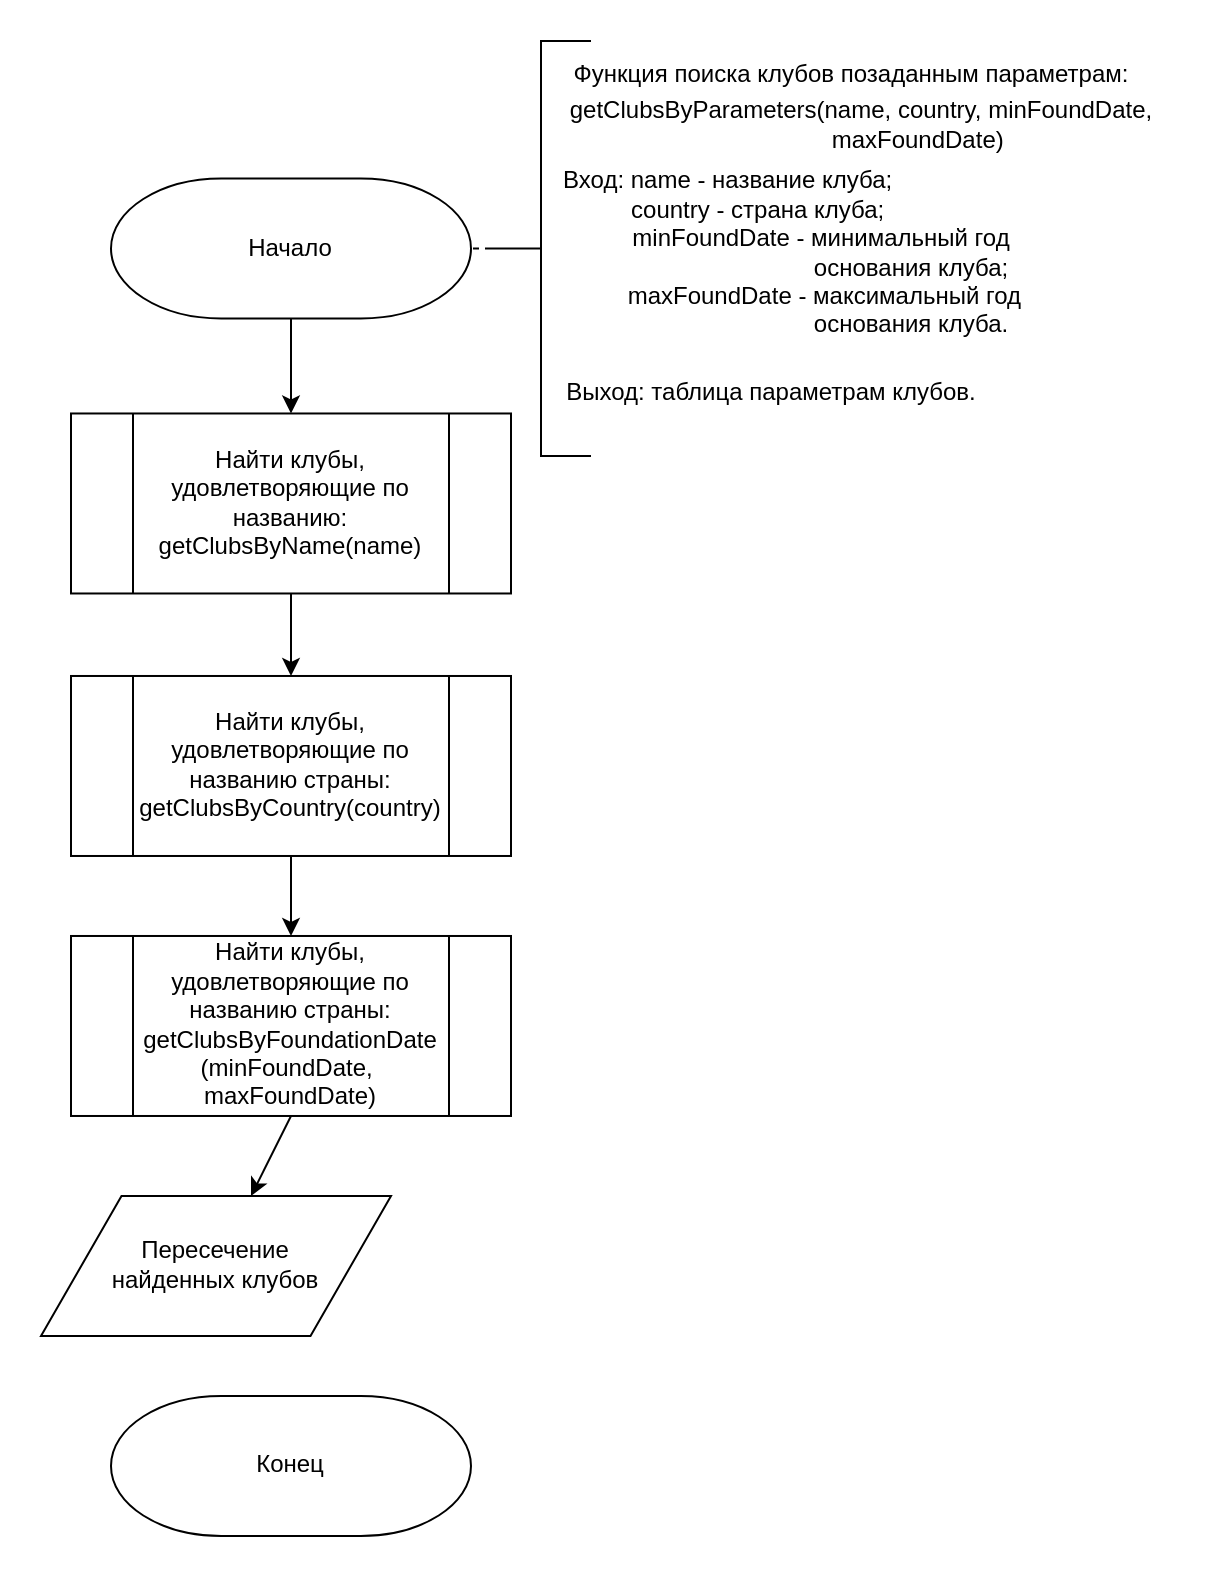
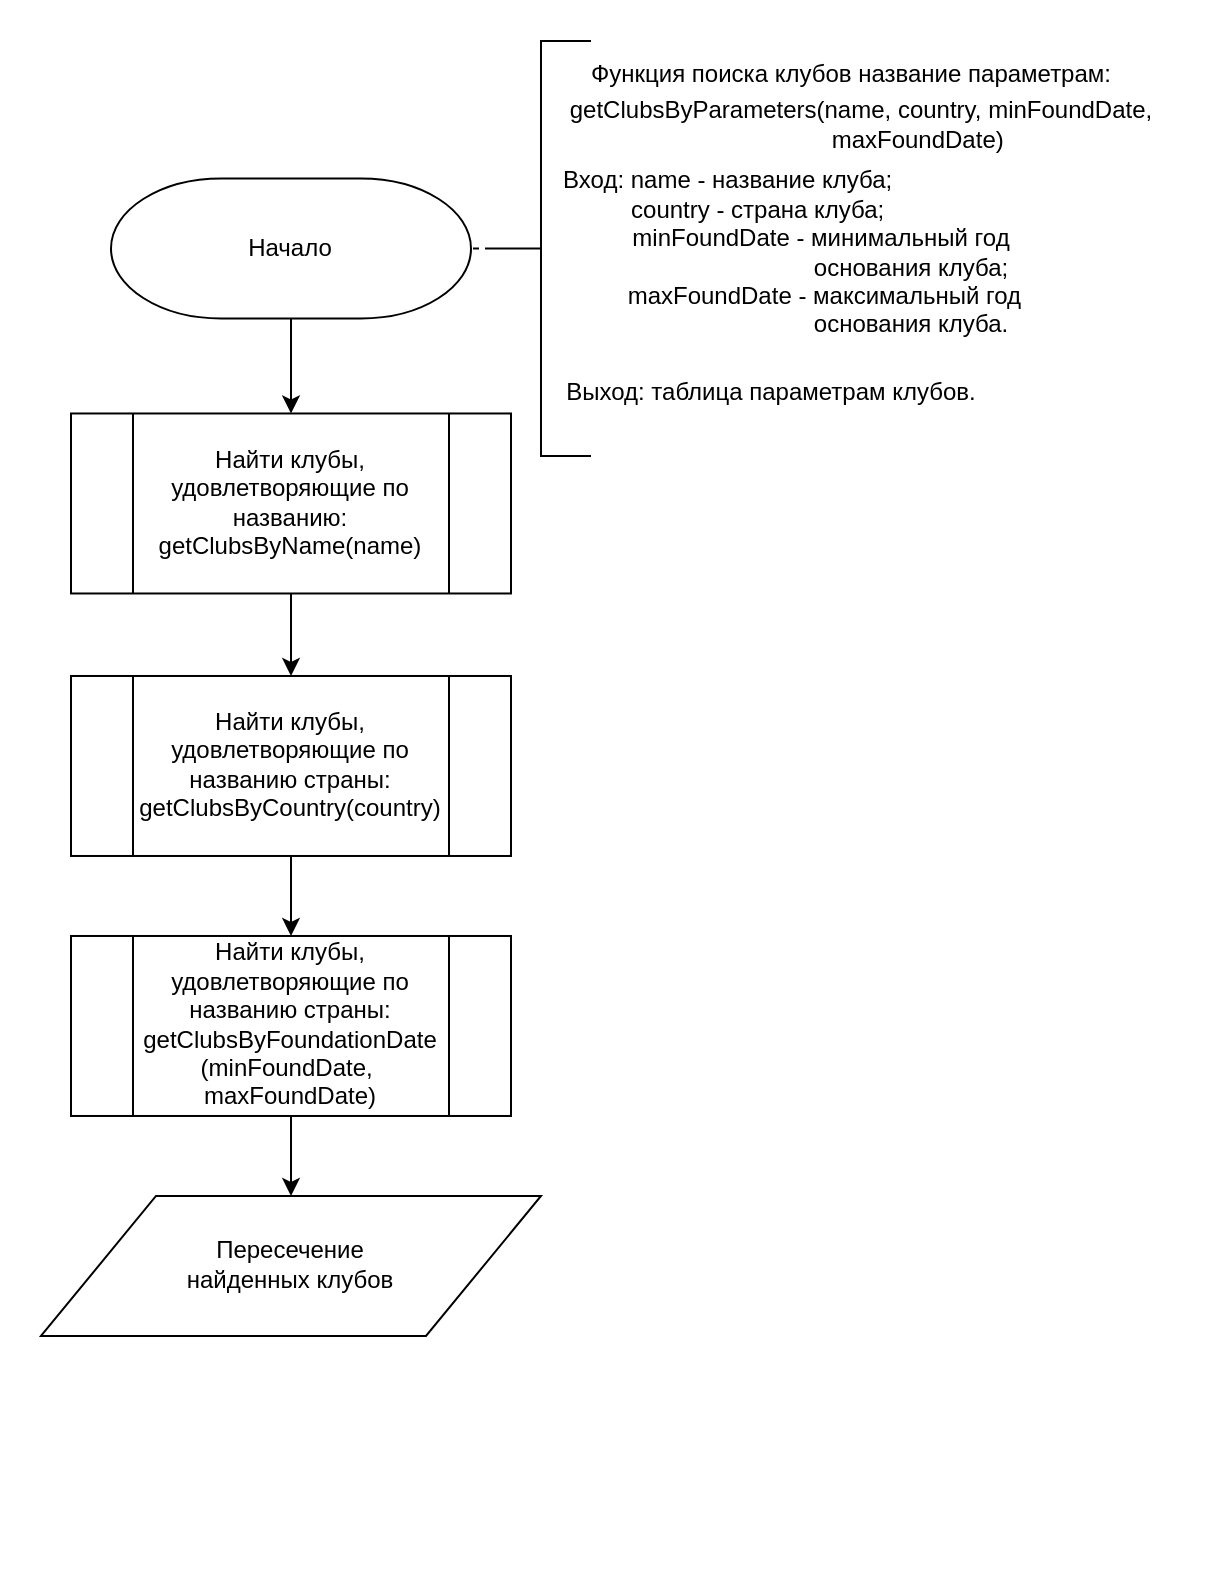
node "Функция поиска клубов позаданным параметрам:": label "Функция поиска клубов позаданным параметрам:" -> "Функция поиска клубов название параметрам:"
node "Пересечение найденных клубов": size 350x140 -> 500x140
node "Конец": removed
